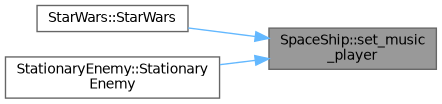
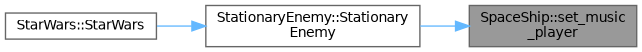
edge "StarWars::StarWars" -> "SpaceShip::set_music _player": now "StarWars::StarWars" -> "StationaryEnemy::Stationary Enemy"
